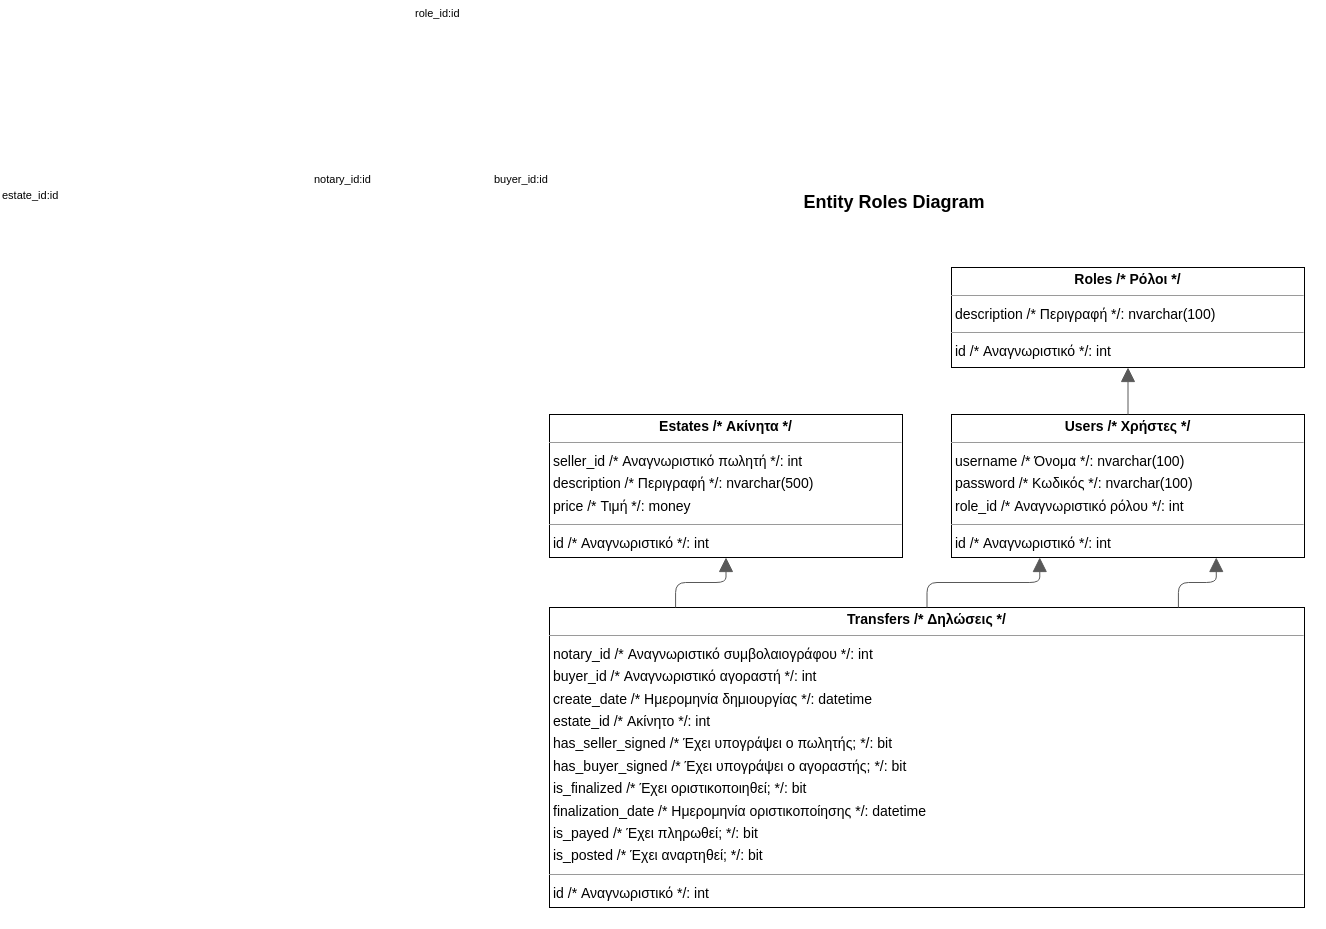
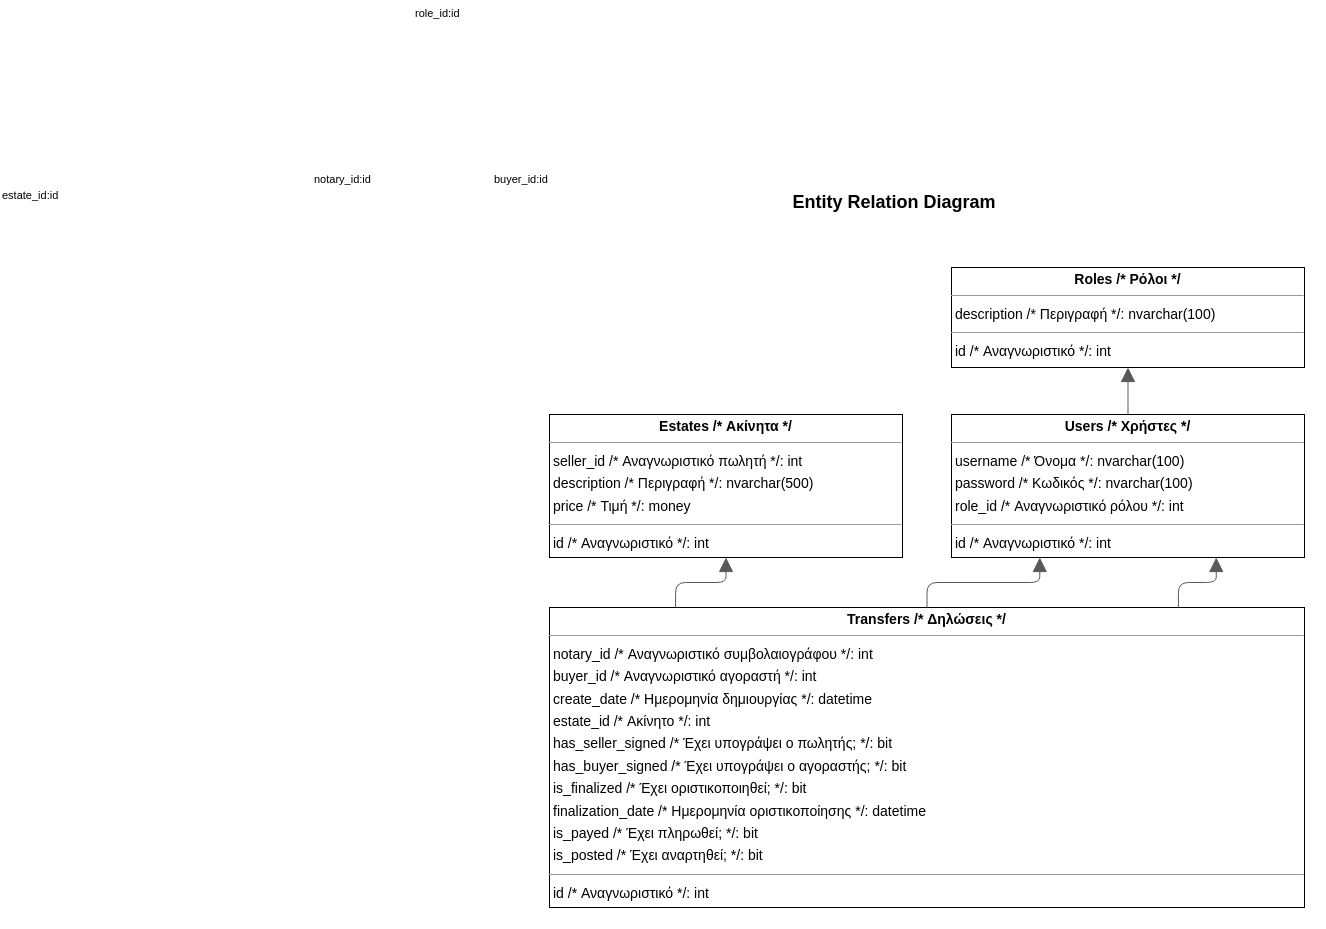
node "Entity Roles Diagram": label "Entity Roles Diagram" -> "Entity Relation Diagram"
